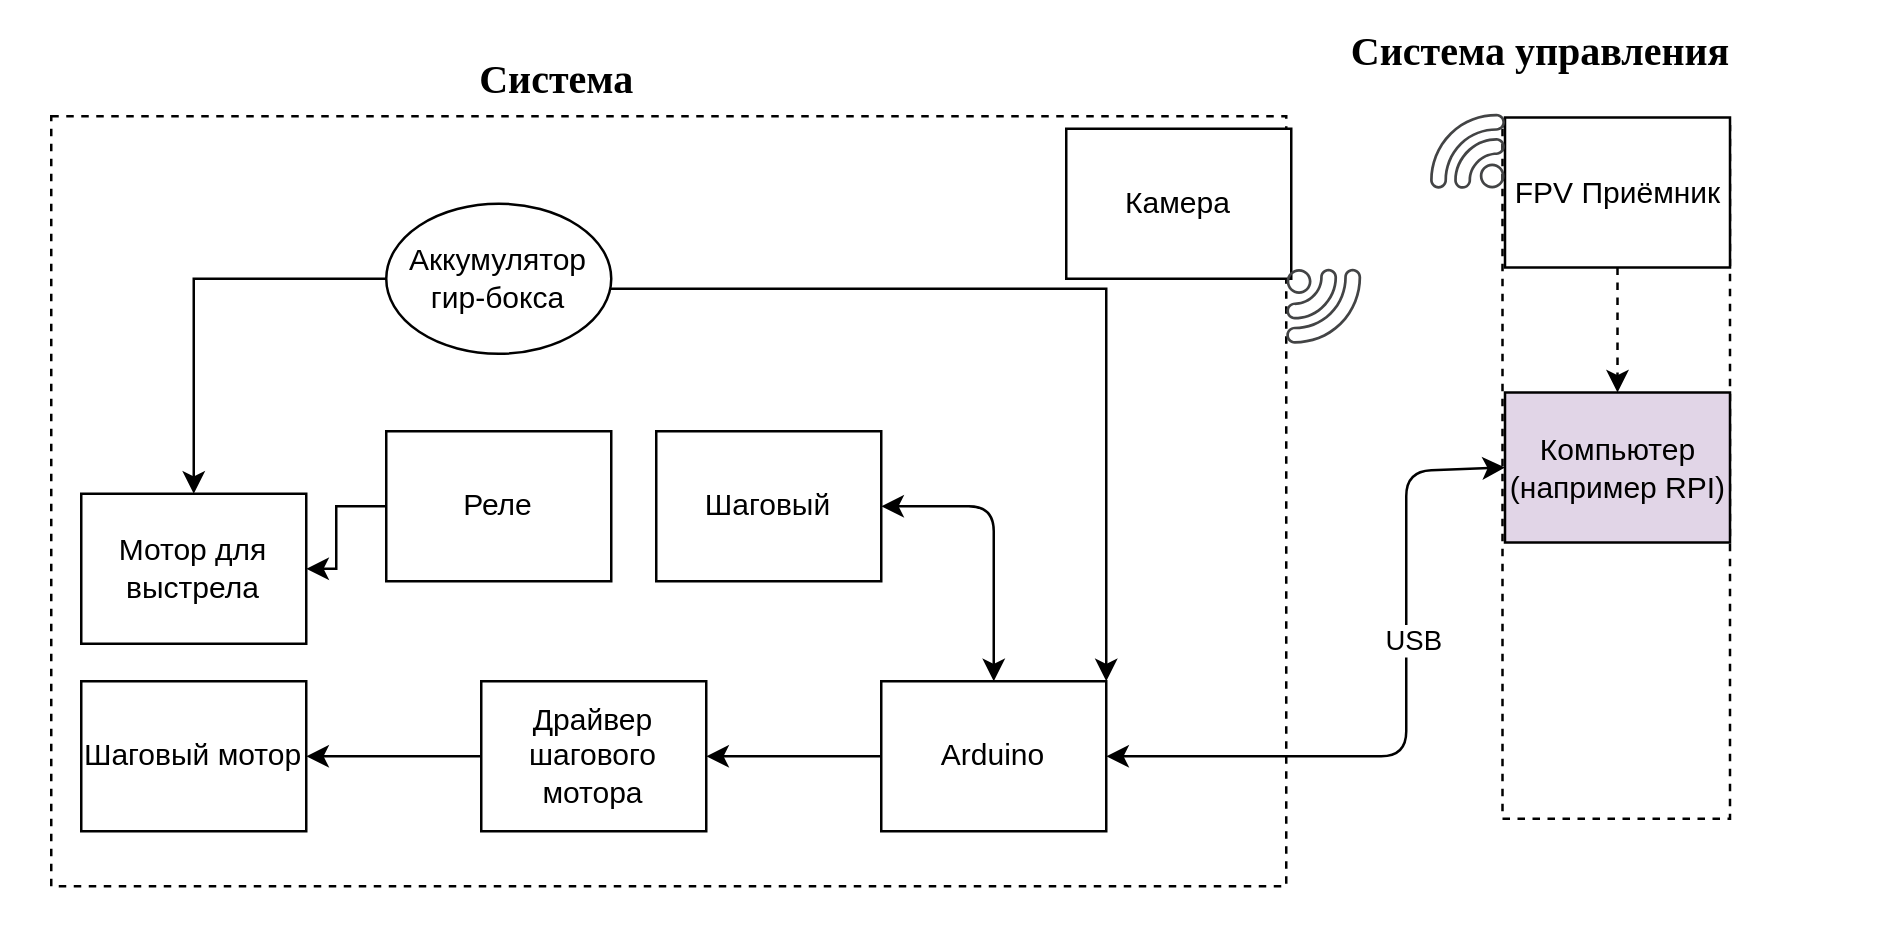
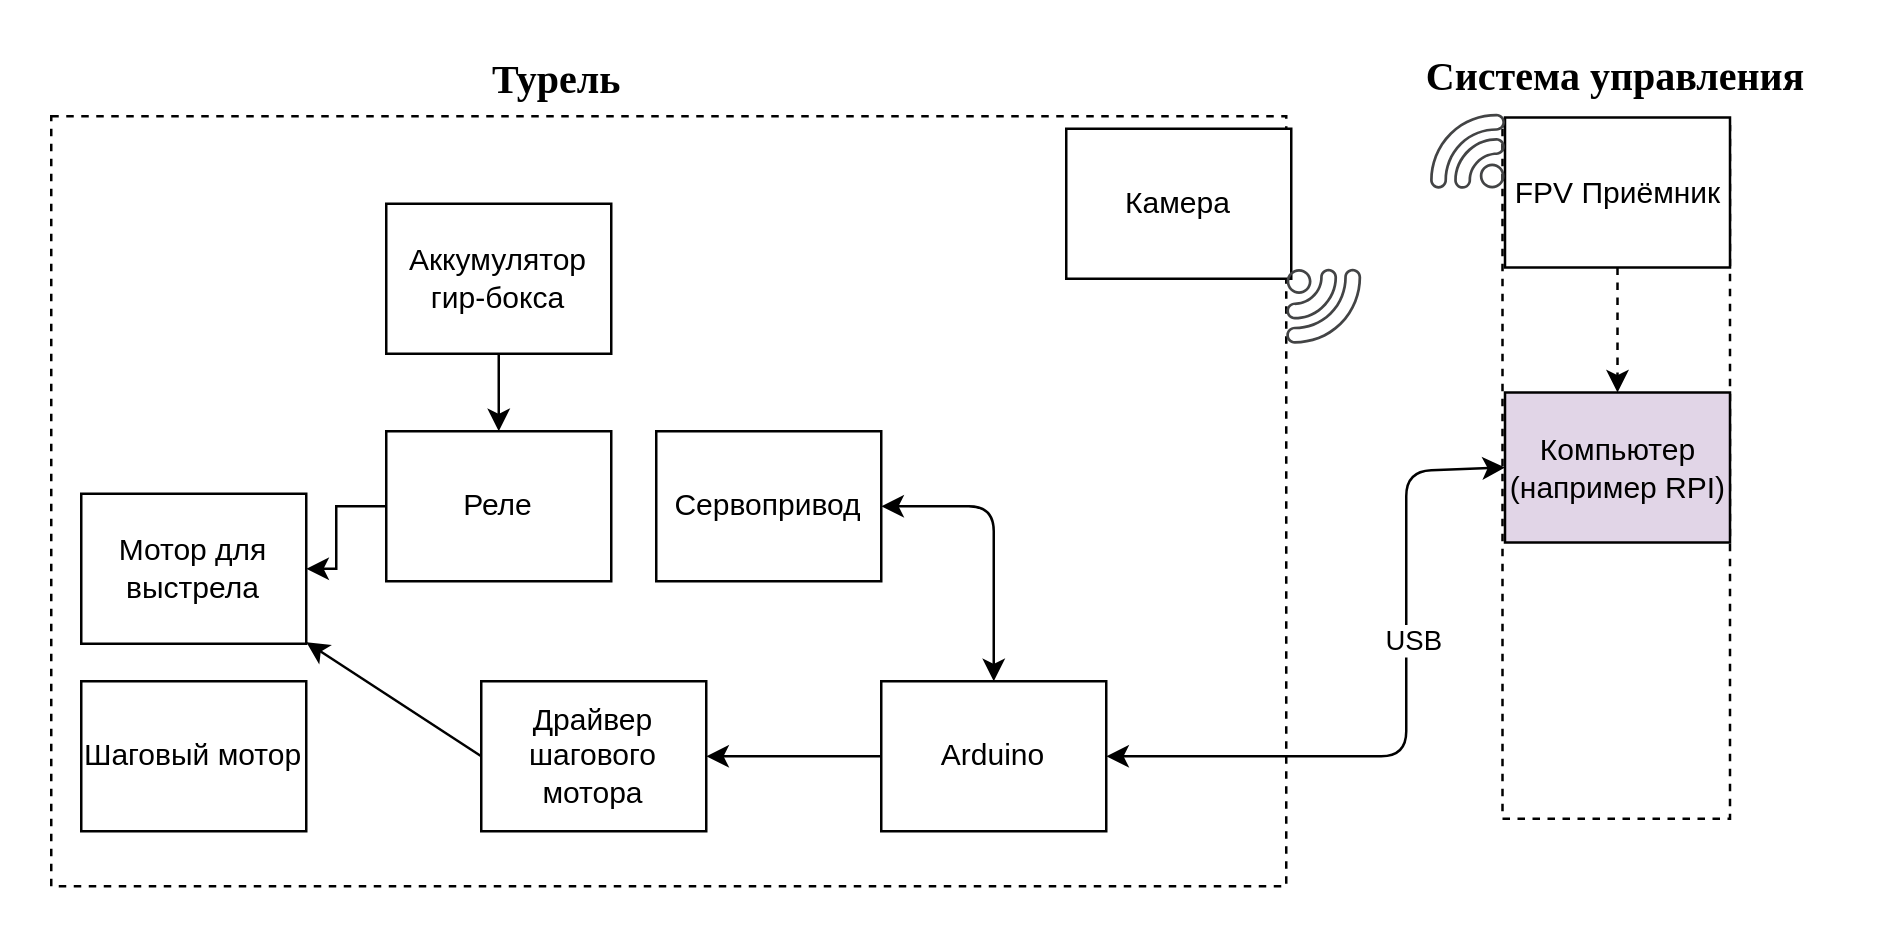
node "Система управления": moved (1541, 51) -> (1616, 76)
node "Система": label "Система" -> "Турель"
node "Аккумулятор гир-бокса": shape ellipse -> rectangle
edge "Аккумулятор гир-бокса" -> "Мотор для выстрела": now "Аккумулятор гир-бокса" -> "Реле"
edge "Аккумулятор гир-бокса" -> "Arduino": removed
node "Шаговый": label "Шаговый" -> "Сервопривод"
edge "Драйвер шагового мотора" -> "Шаговый мотор": now "Драйвер шагового мотора" -> "Мотор для выстрела"
